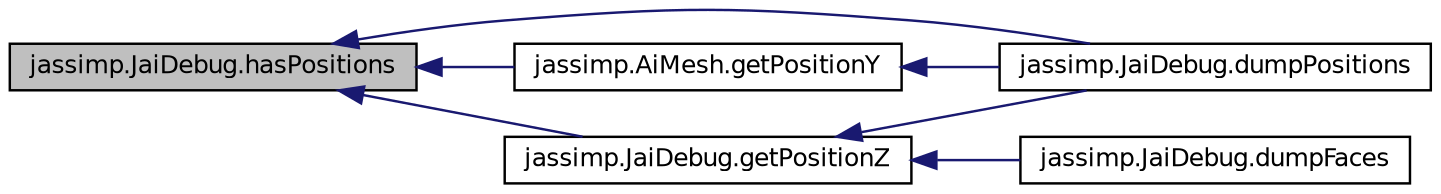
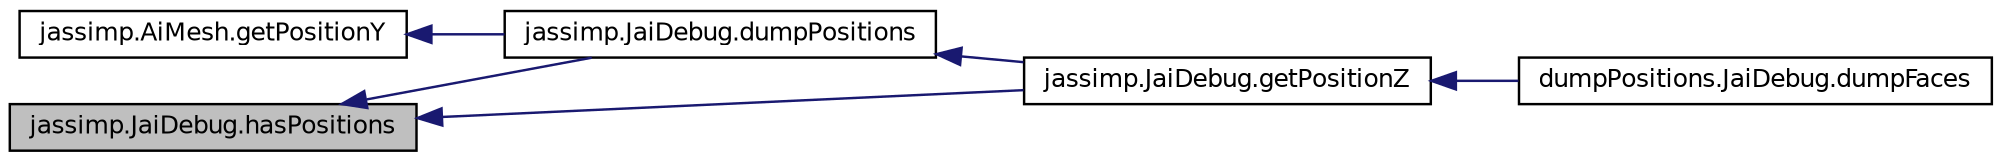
edge "jassimp.AiMesh.getPositionY" -> "jassimp.JaiDebug.hasPositions": removed
edge "jassimp.JaiDebug.dumpPositions" -> "jassimp.JaiDebug.getPositionZ": reversed
node "jassimp.JaiDebug.dumpFaces": label "jassimp.JaiDebug.dumpFaces" -> "dumpPositions.JaiDebug.dumpFaces"
